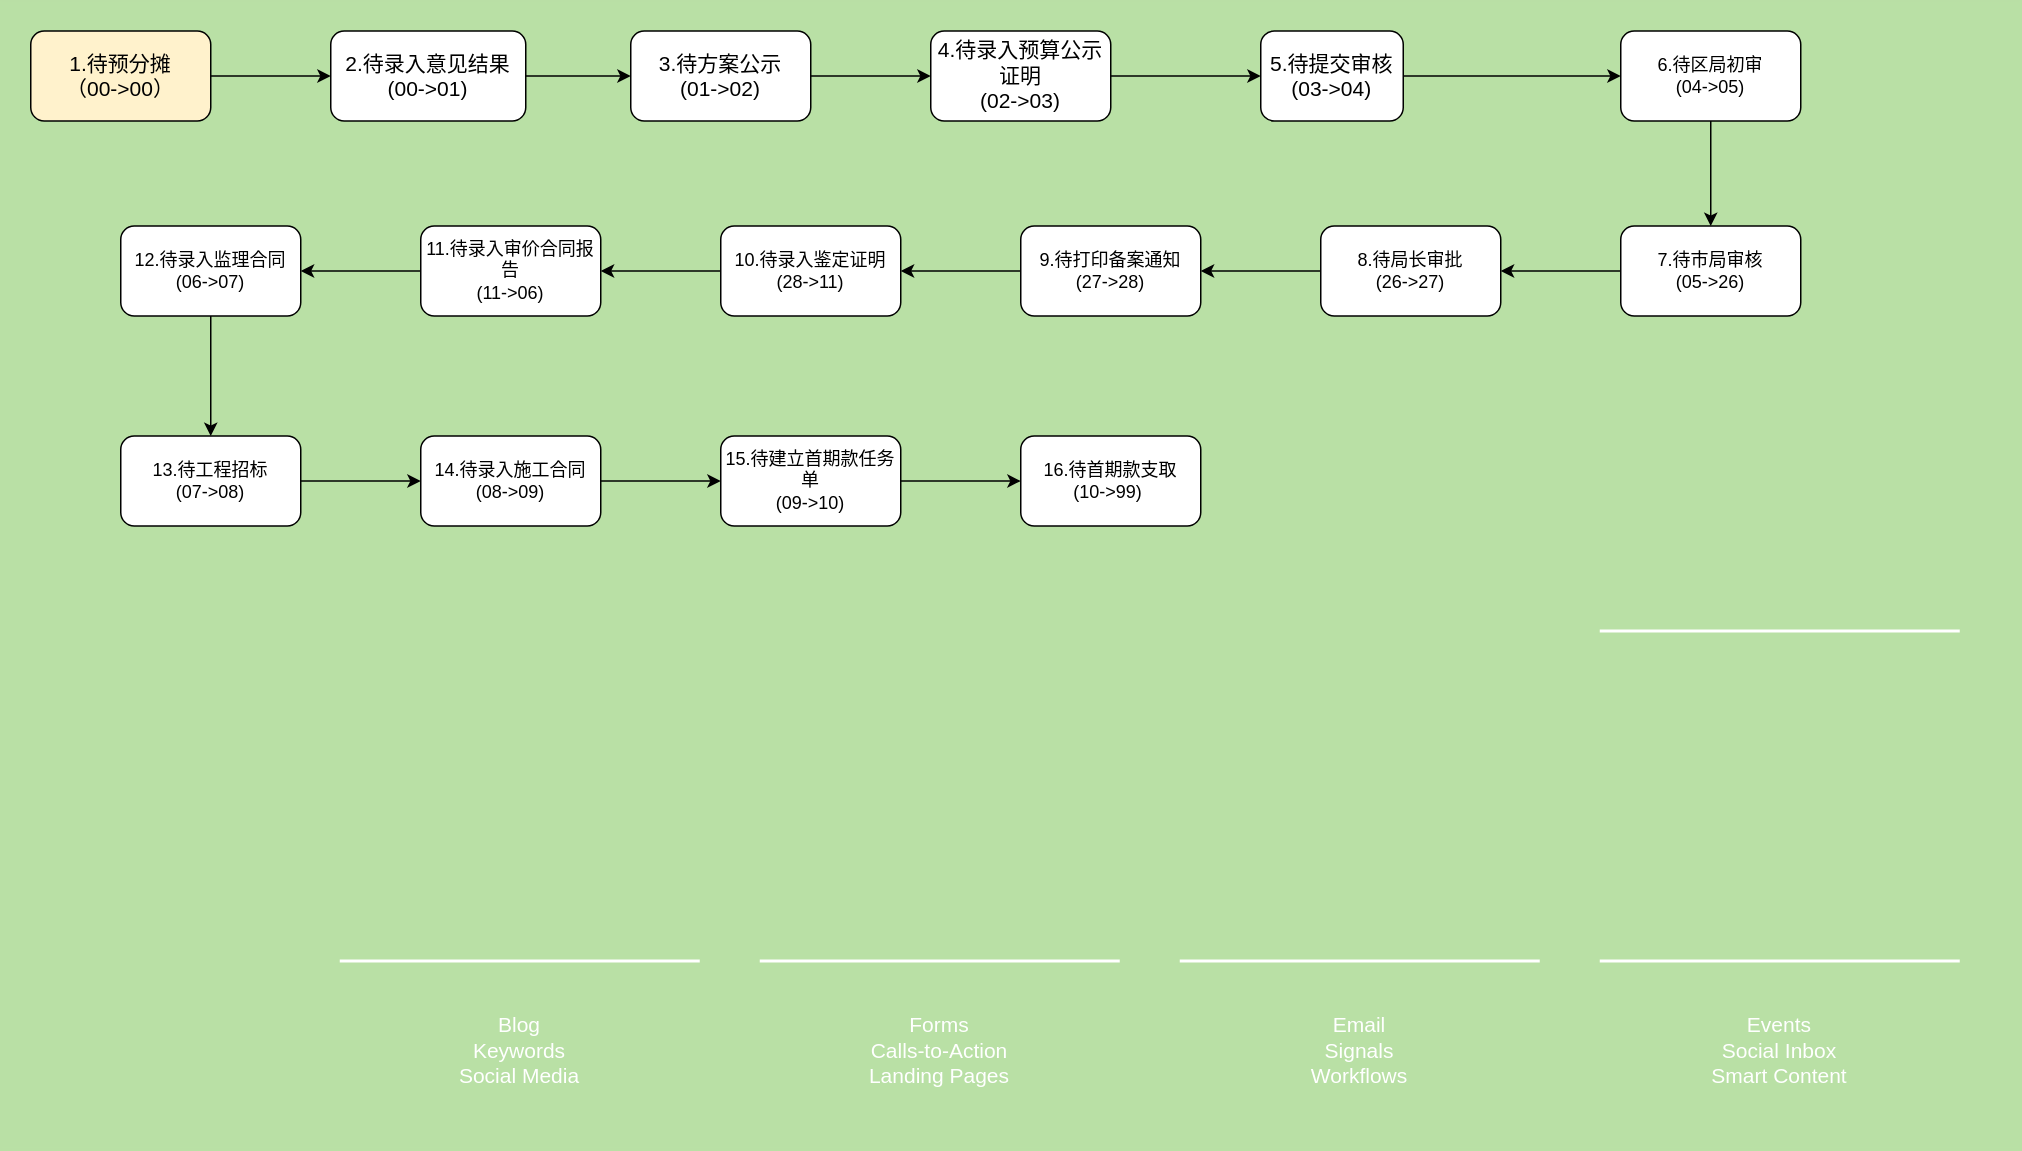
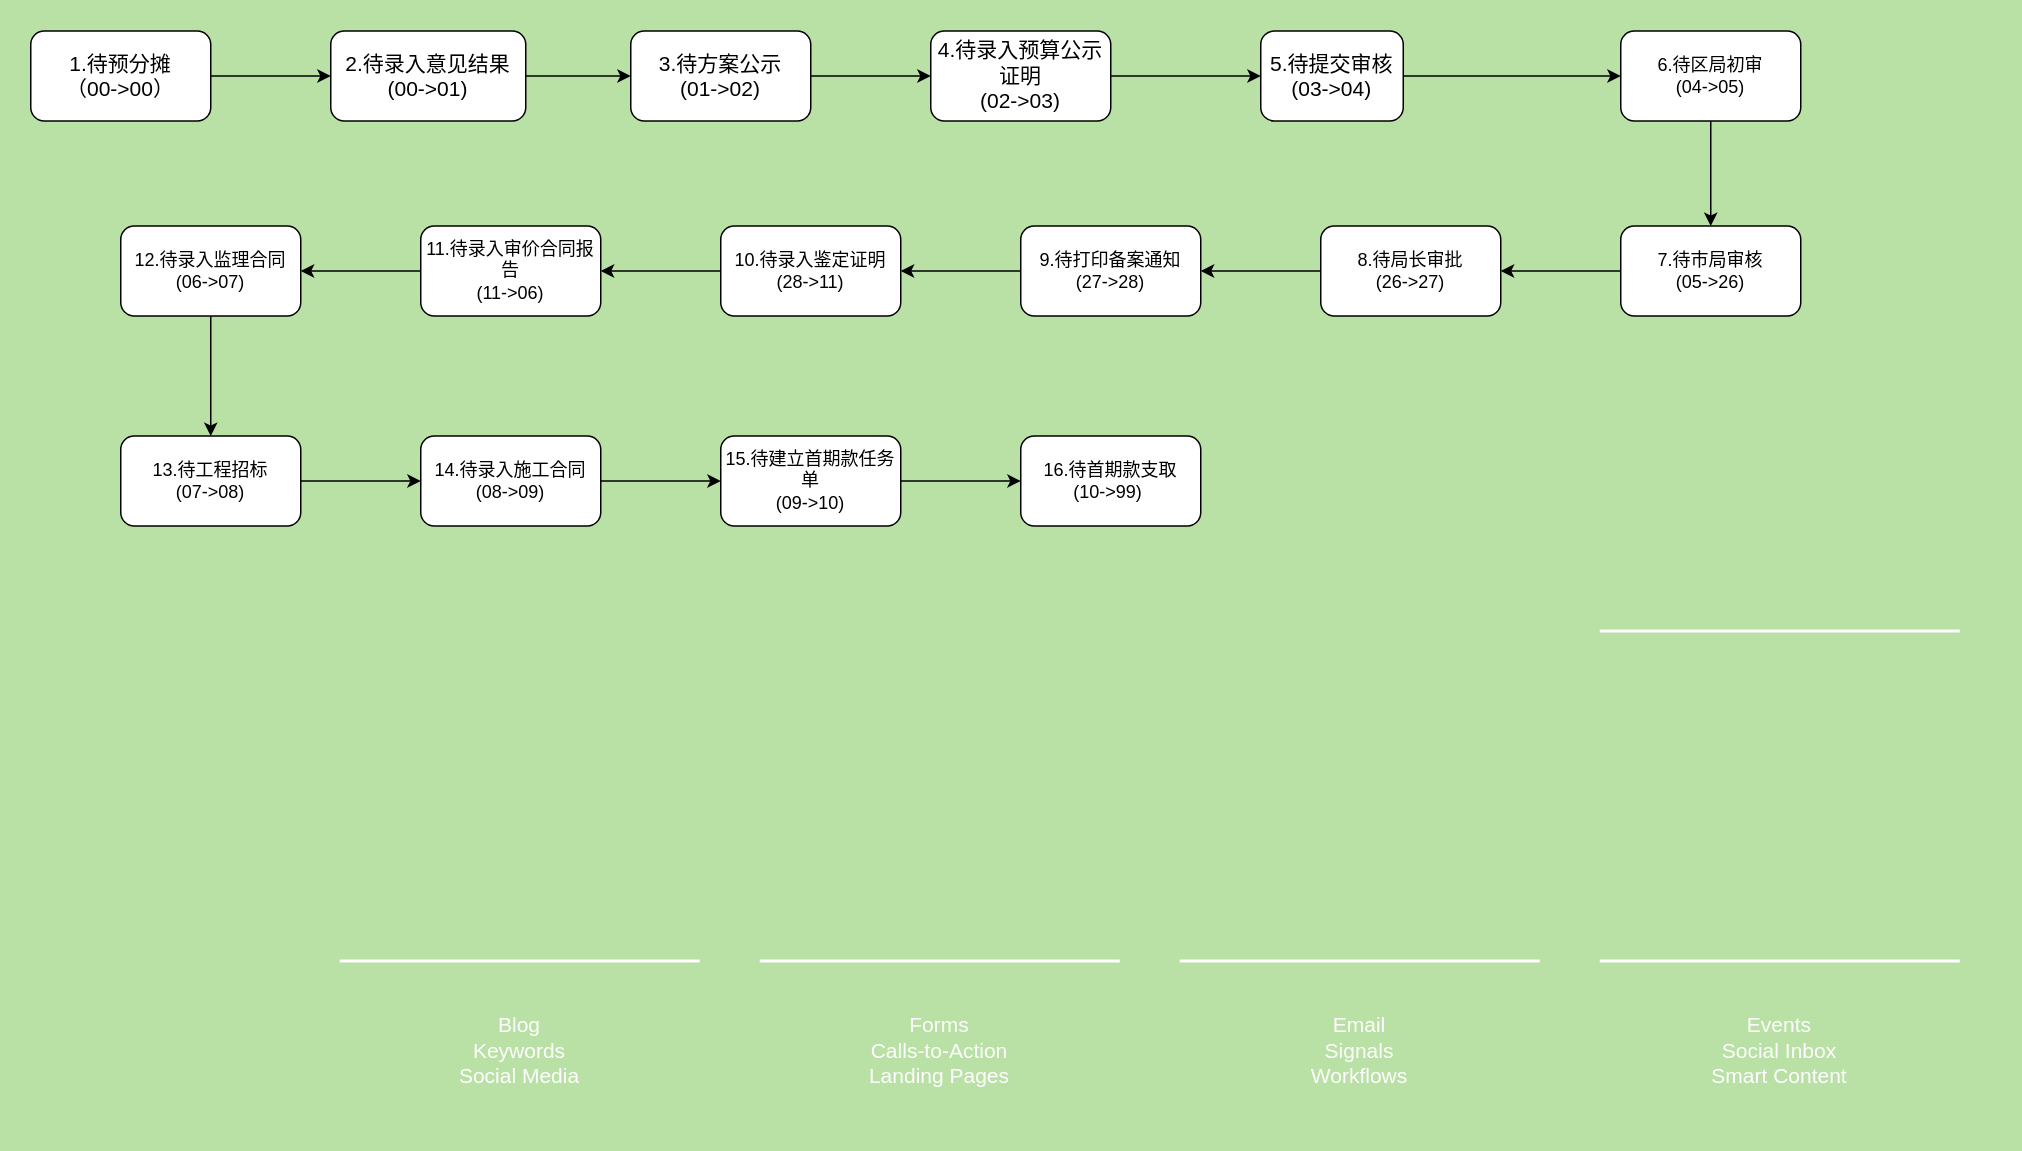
node "1.待预分摊 （00->00）": fillcolor #fff2cc -> #ffffff
